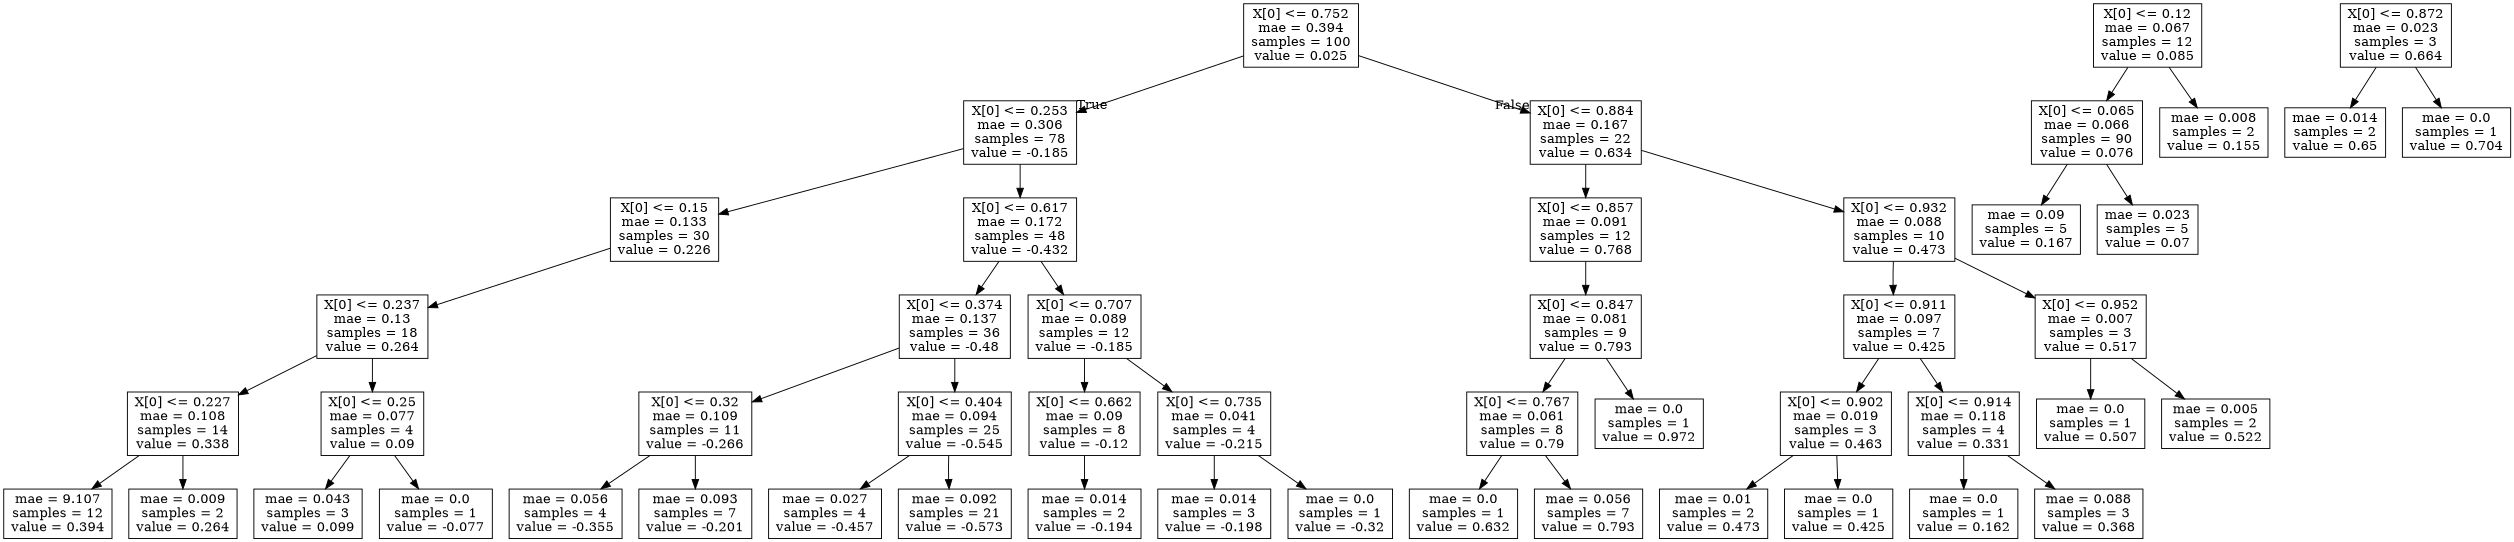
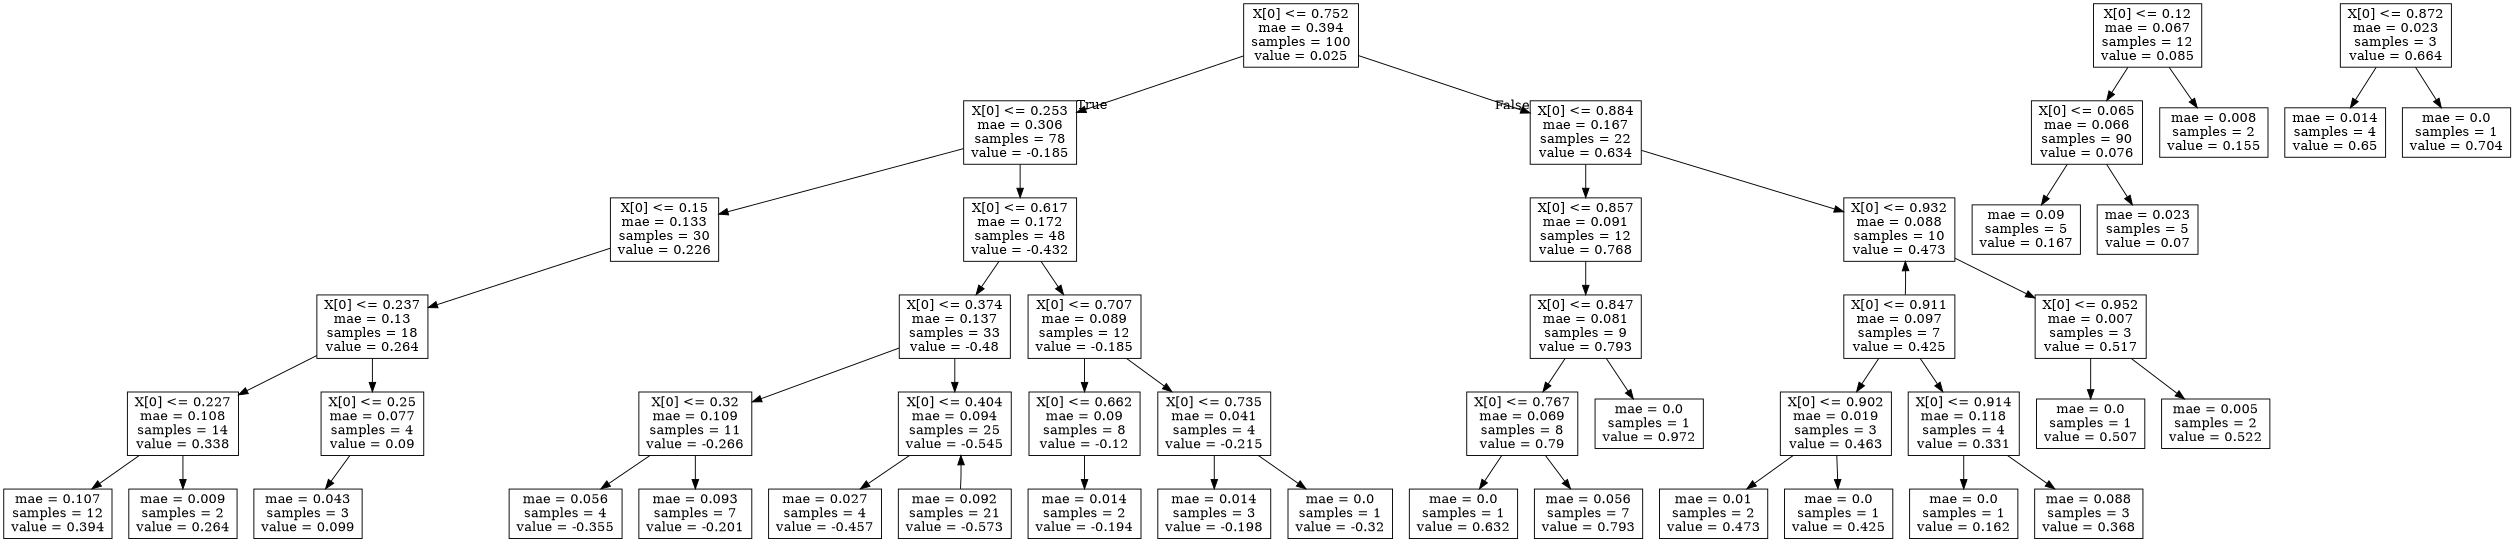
node "mae = 0.014 samples = 2 value = 0.65": label "mae = 0.014 samples = 2 value = 0.65" -> "mae = 0.014 samples = 4 value = 0.65"
edge "X[0] <= 0.932 mae = 0.088 samples = 10 value = 0.473" -> "X[0] <= 0.911 mae = 0.097 samples = 7 value = 0.425": reversed
node "X[0] <= 0.374 mae = 0.137 samples = 36 value = -0.48": label "X[0] <= 0.374 mae = 0.137 samples = 36 value = -0.48" -> "X[0] <= 0.374 mae = 0.137 samples = 33 value = -0.48"
node "X[0] <= 0.767 mae = 0.061 samples = 8 value = 0.79": label "X[0] <= 0.767 mae = 0.061 samples = 8 value = 0.79" -> "X[0] <= 0.767 mae = 0.069 samples = 8 value = 0.79"
edge "X[0] <= 0.404 mae = 0.094 samples = 25 value = -0.545" -> "mae = 0.092 samples = 21 value = -0.573": reversed
node "mae = 9.107 samples = 12 value = 0.394": label "mae = 9.107 samples = 12 value = 0.394" -> "mae = 0.107 samples = 12 value = 0.394"
node "mae = 0.0 samples = 1 value = -0.077": removed
